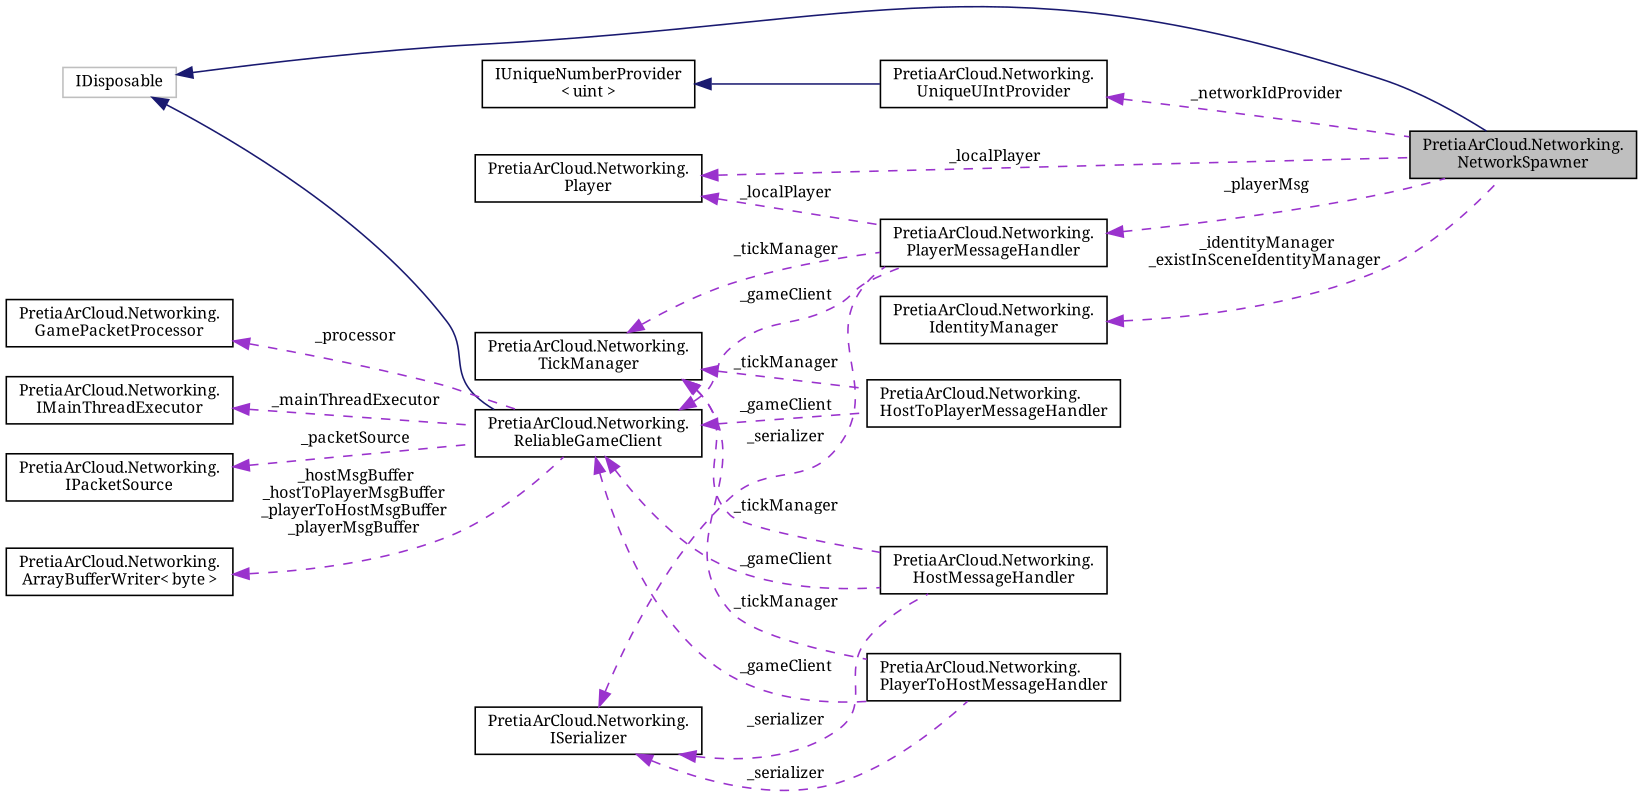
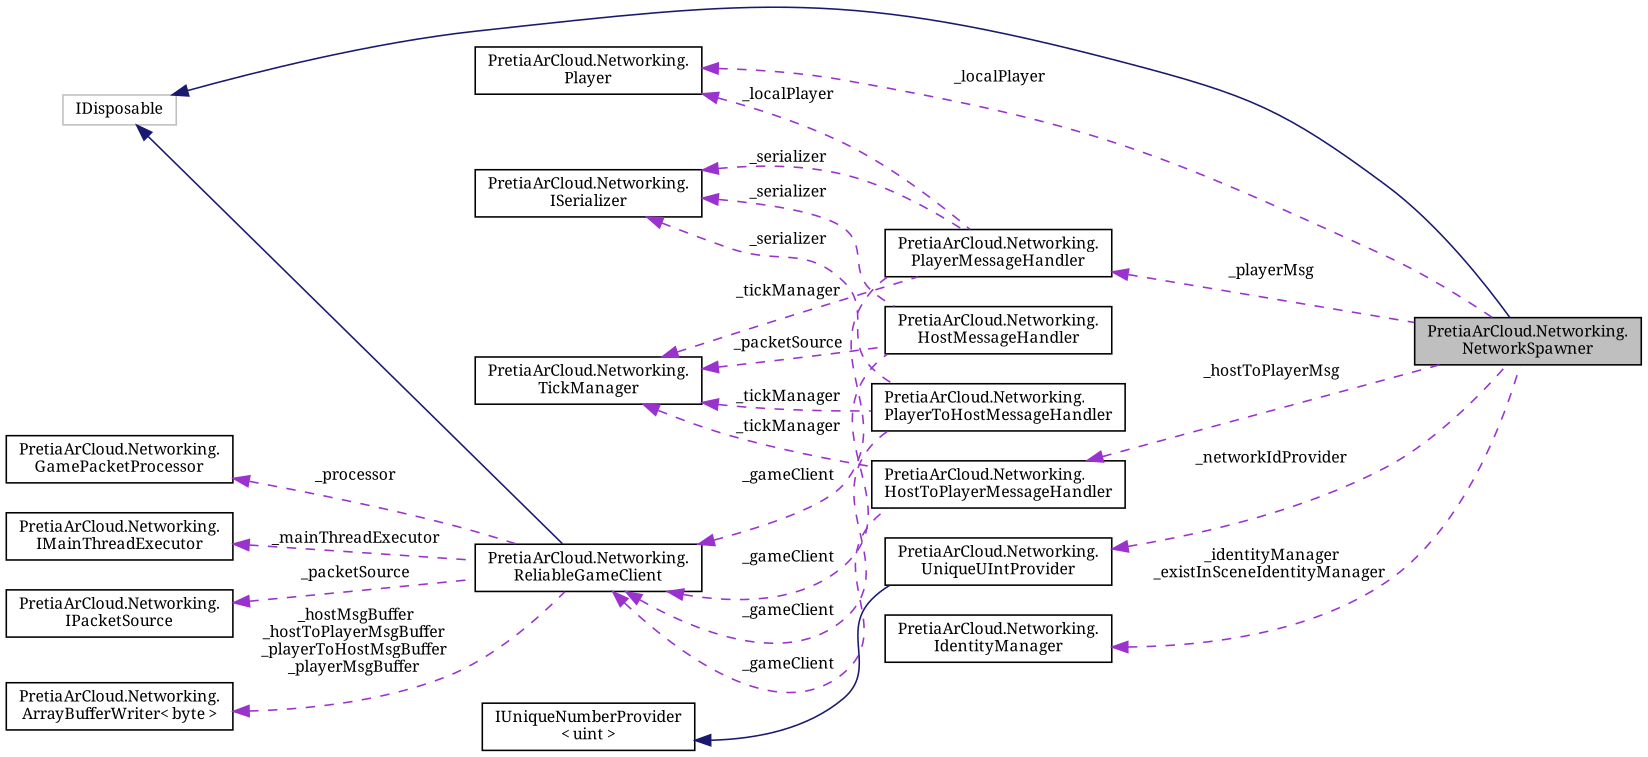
edge "PretiaArCloud.Networking. NetworkSpawner" -> "PretiaArCloud.Networking. HostToPlayerMessageHandler": added, label "_hostToPlayerMsg"
edge "PretiaArCloud.Networking. HostMessageHandler" -> "PretiaArCloud.Networking. TickManager": label " _tickManager" -> " _packetSource"
